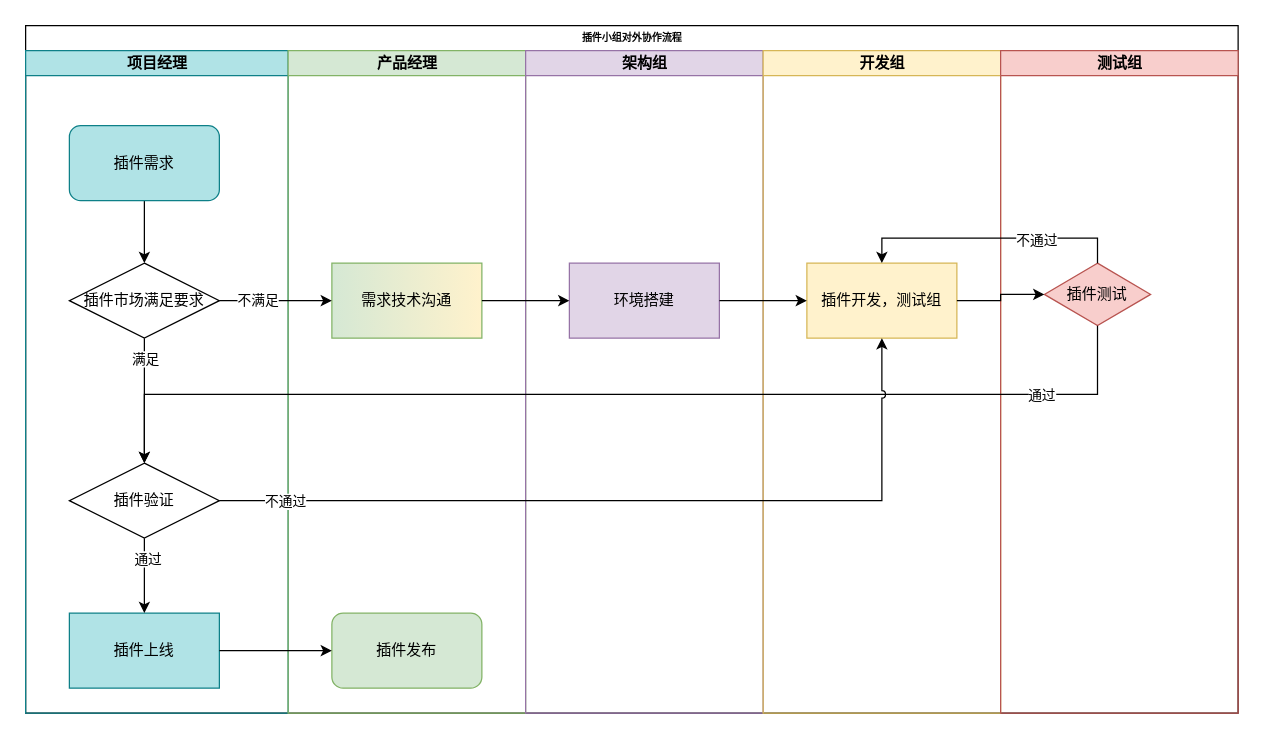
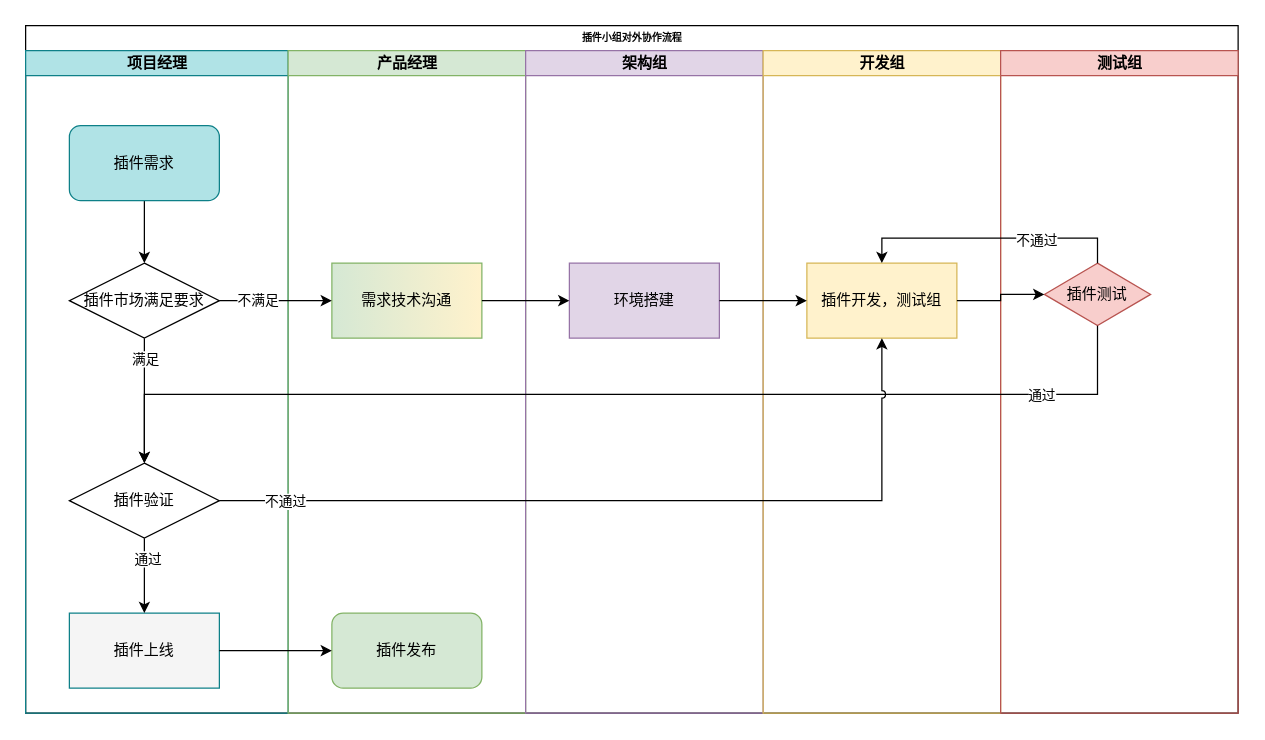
node "插件上线": fillcolor #b0e3e6 -> #f5f5f5
